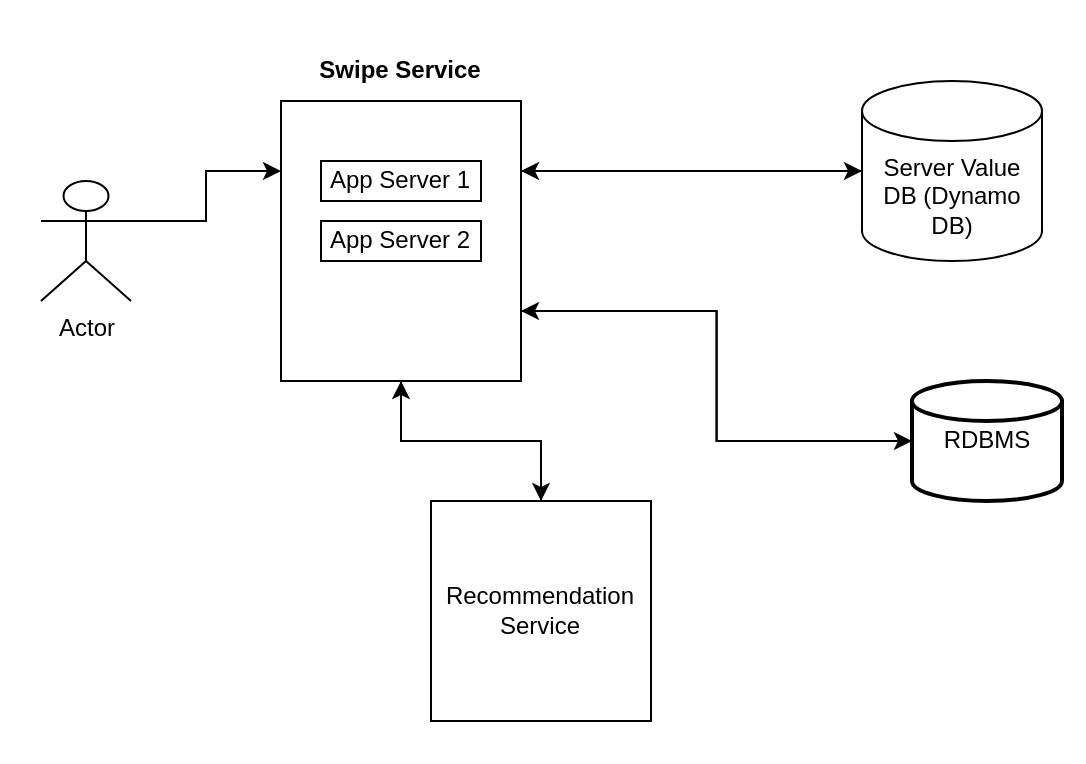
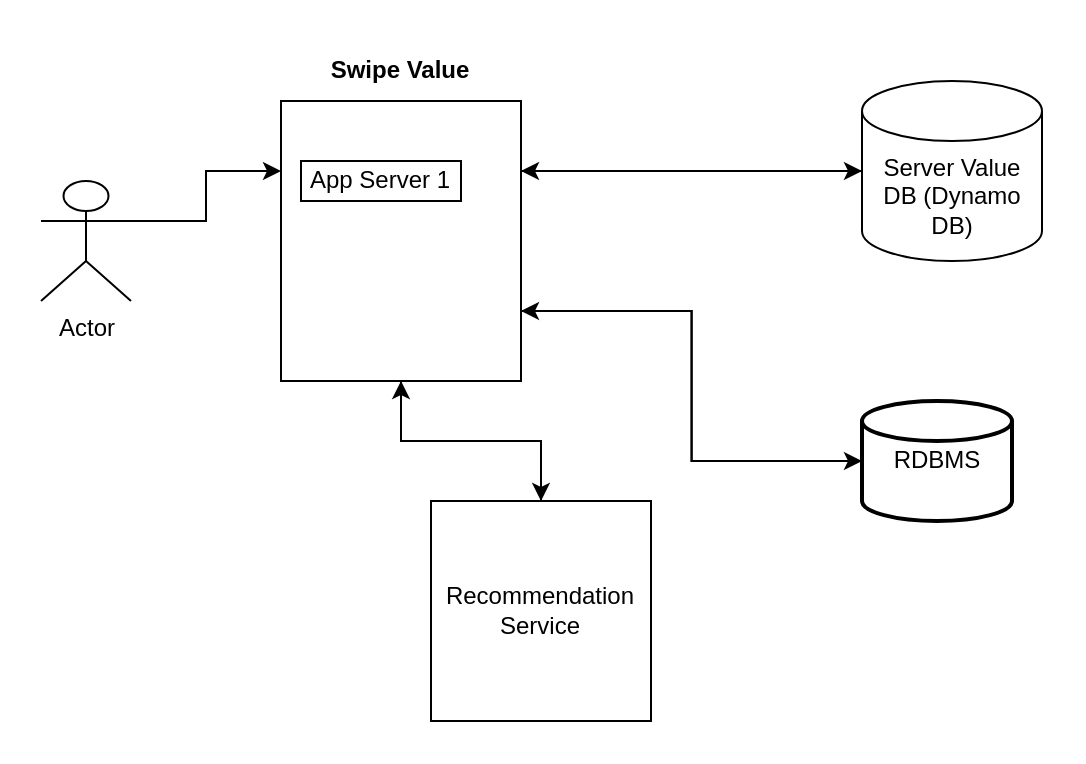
node "Swipe Service": label "Swipe Service" -> "Swipe Value"
node "App Server 1": moved (401, 181) -> (381, 181)
node "App Server 2": removed
node "RDBMS": moved (987, 441) -> (937, 461)
